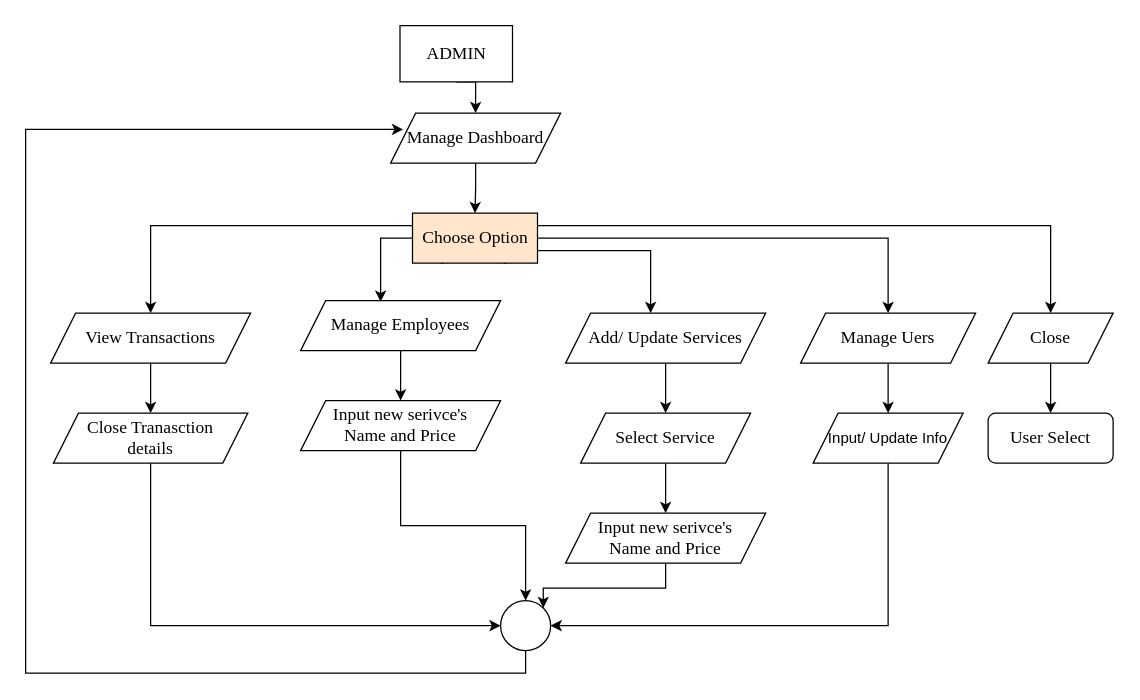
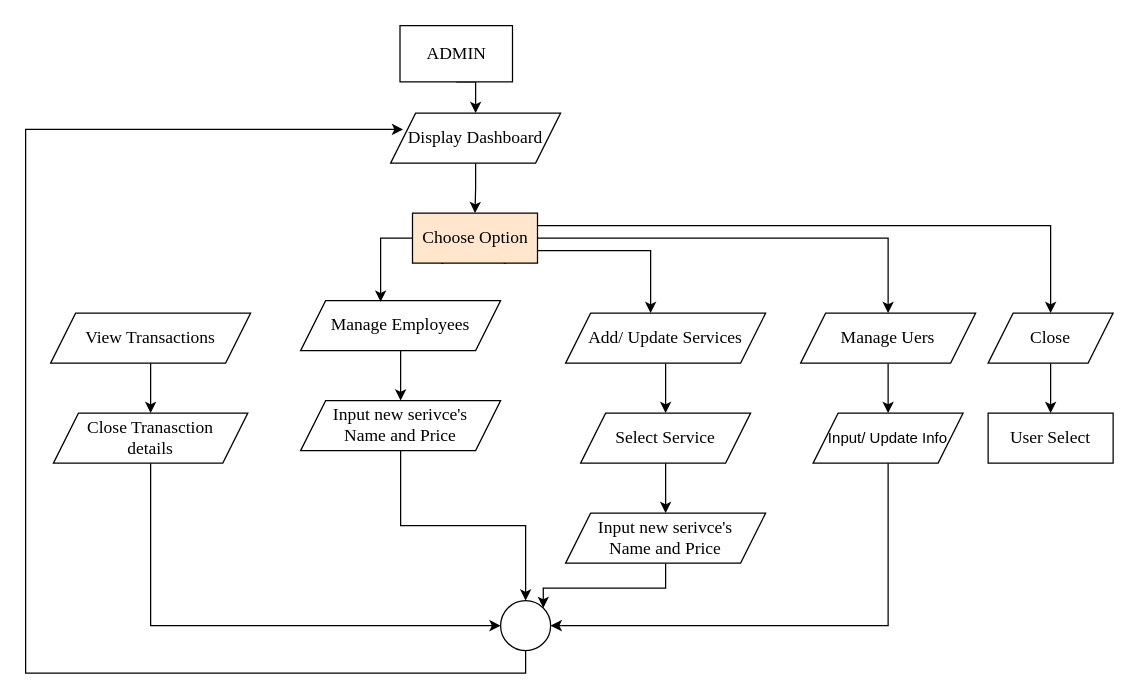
node "Manage Dashboard": label "Manage Dashboard" -> "Display Dashboard"
edge "Choose Option" -> "View Transactions": removed
node "User Select": shape rounded rectangle -> rectangle
